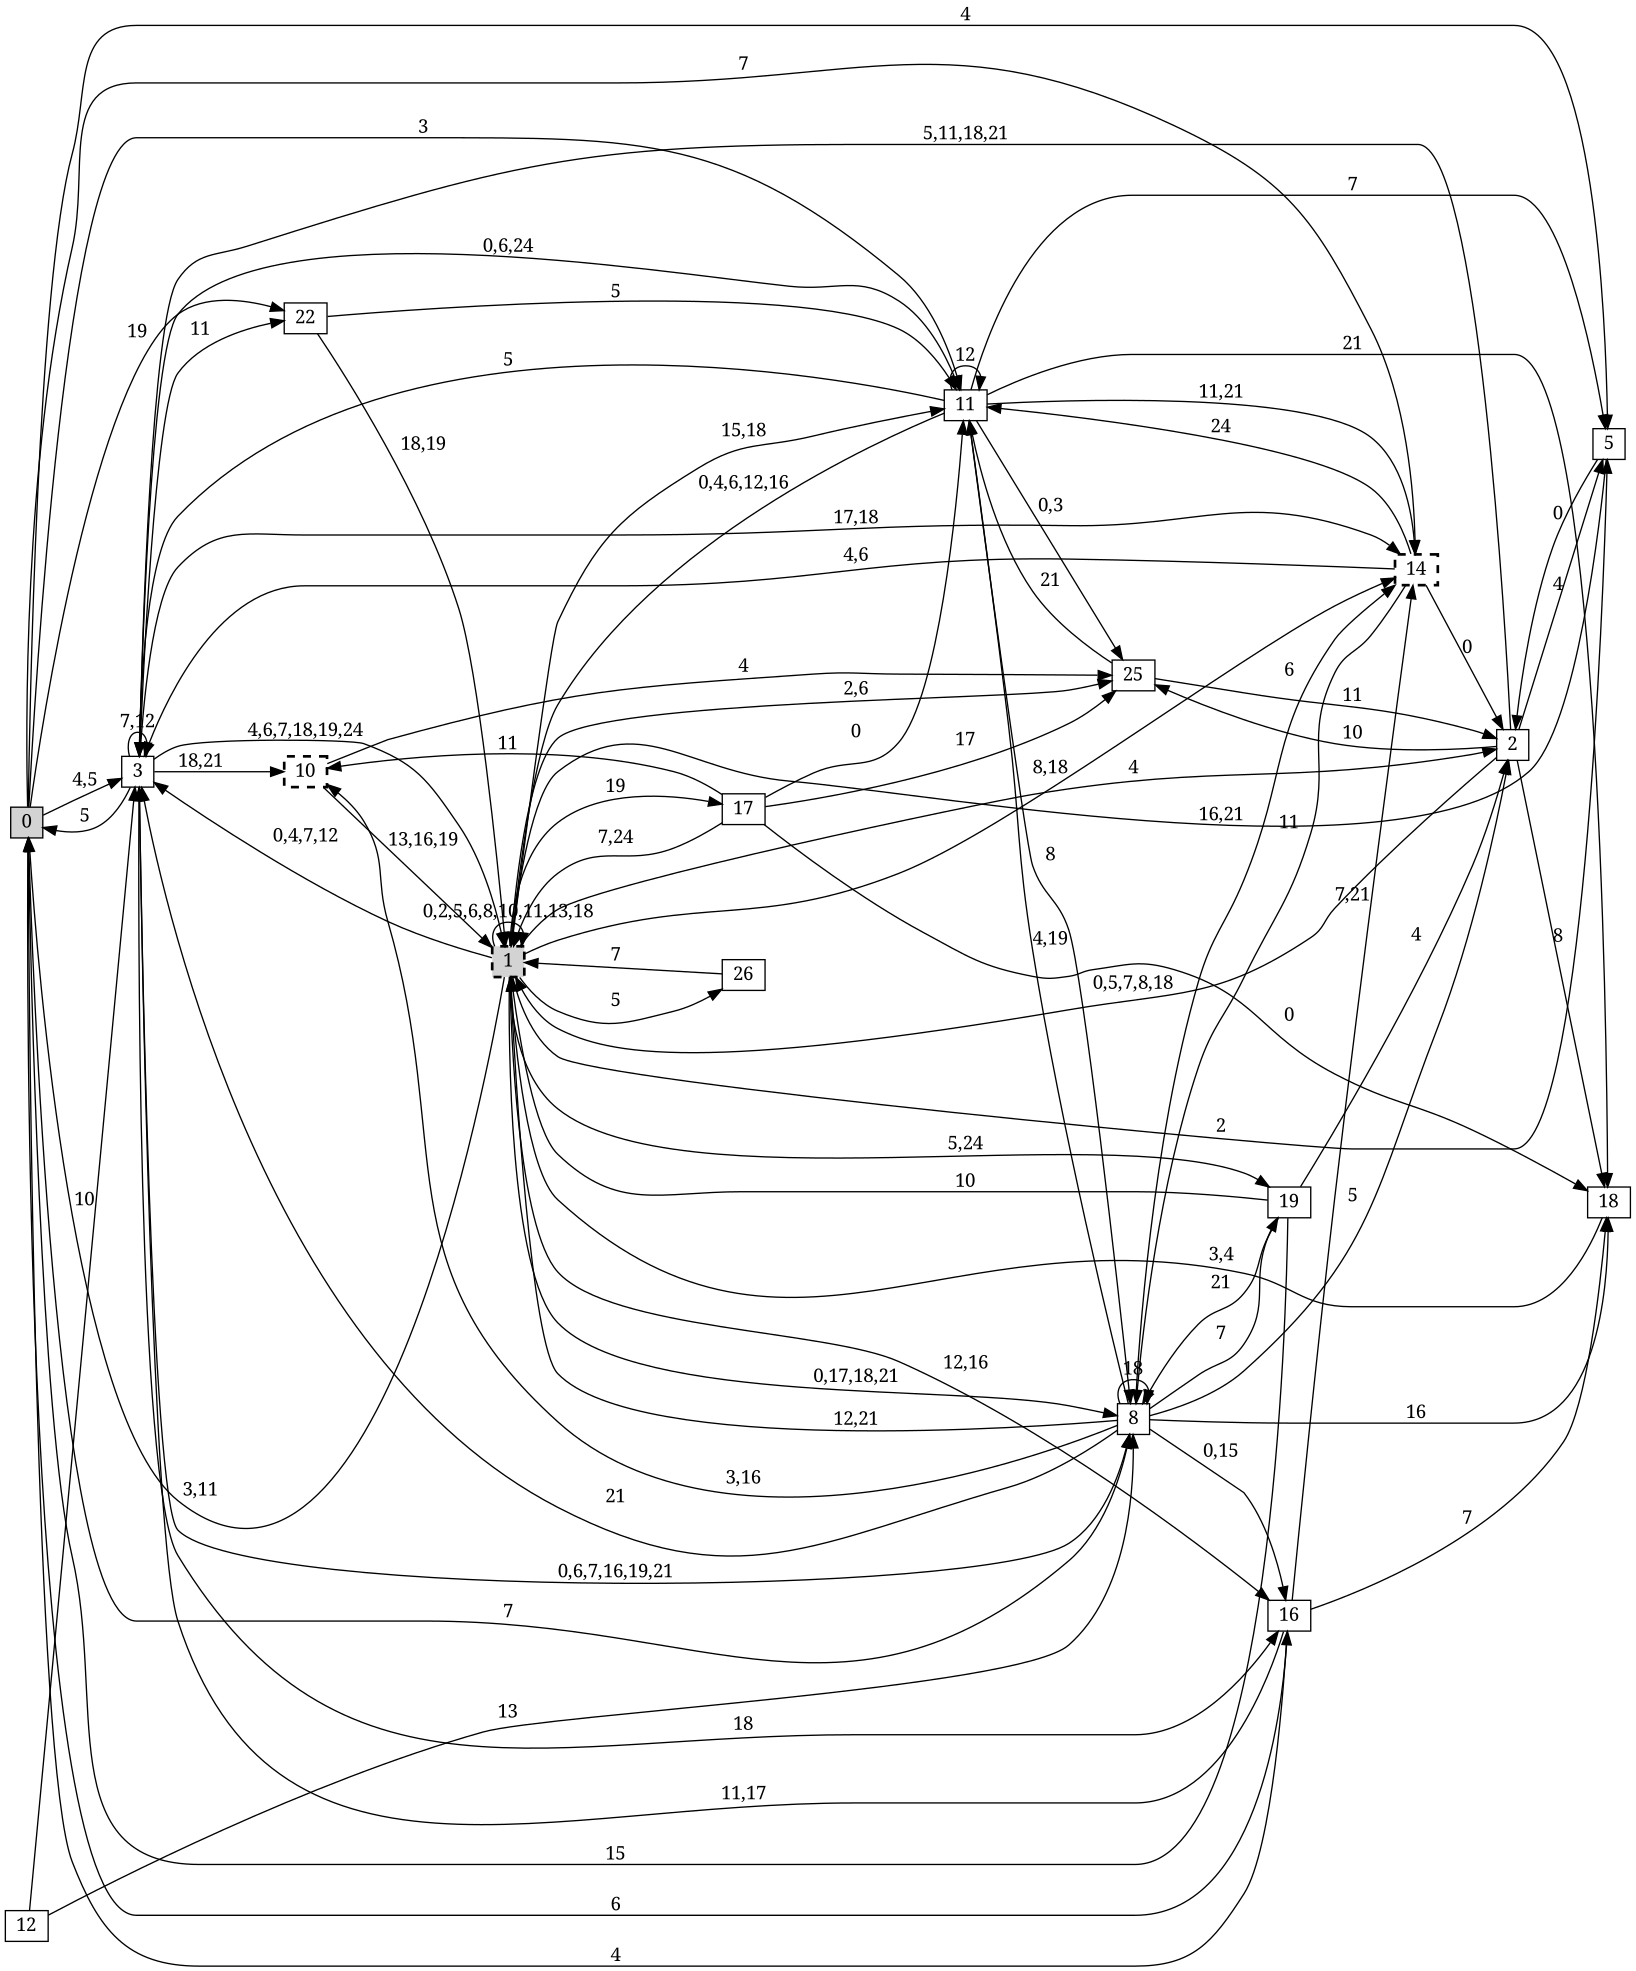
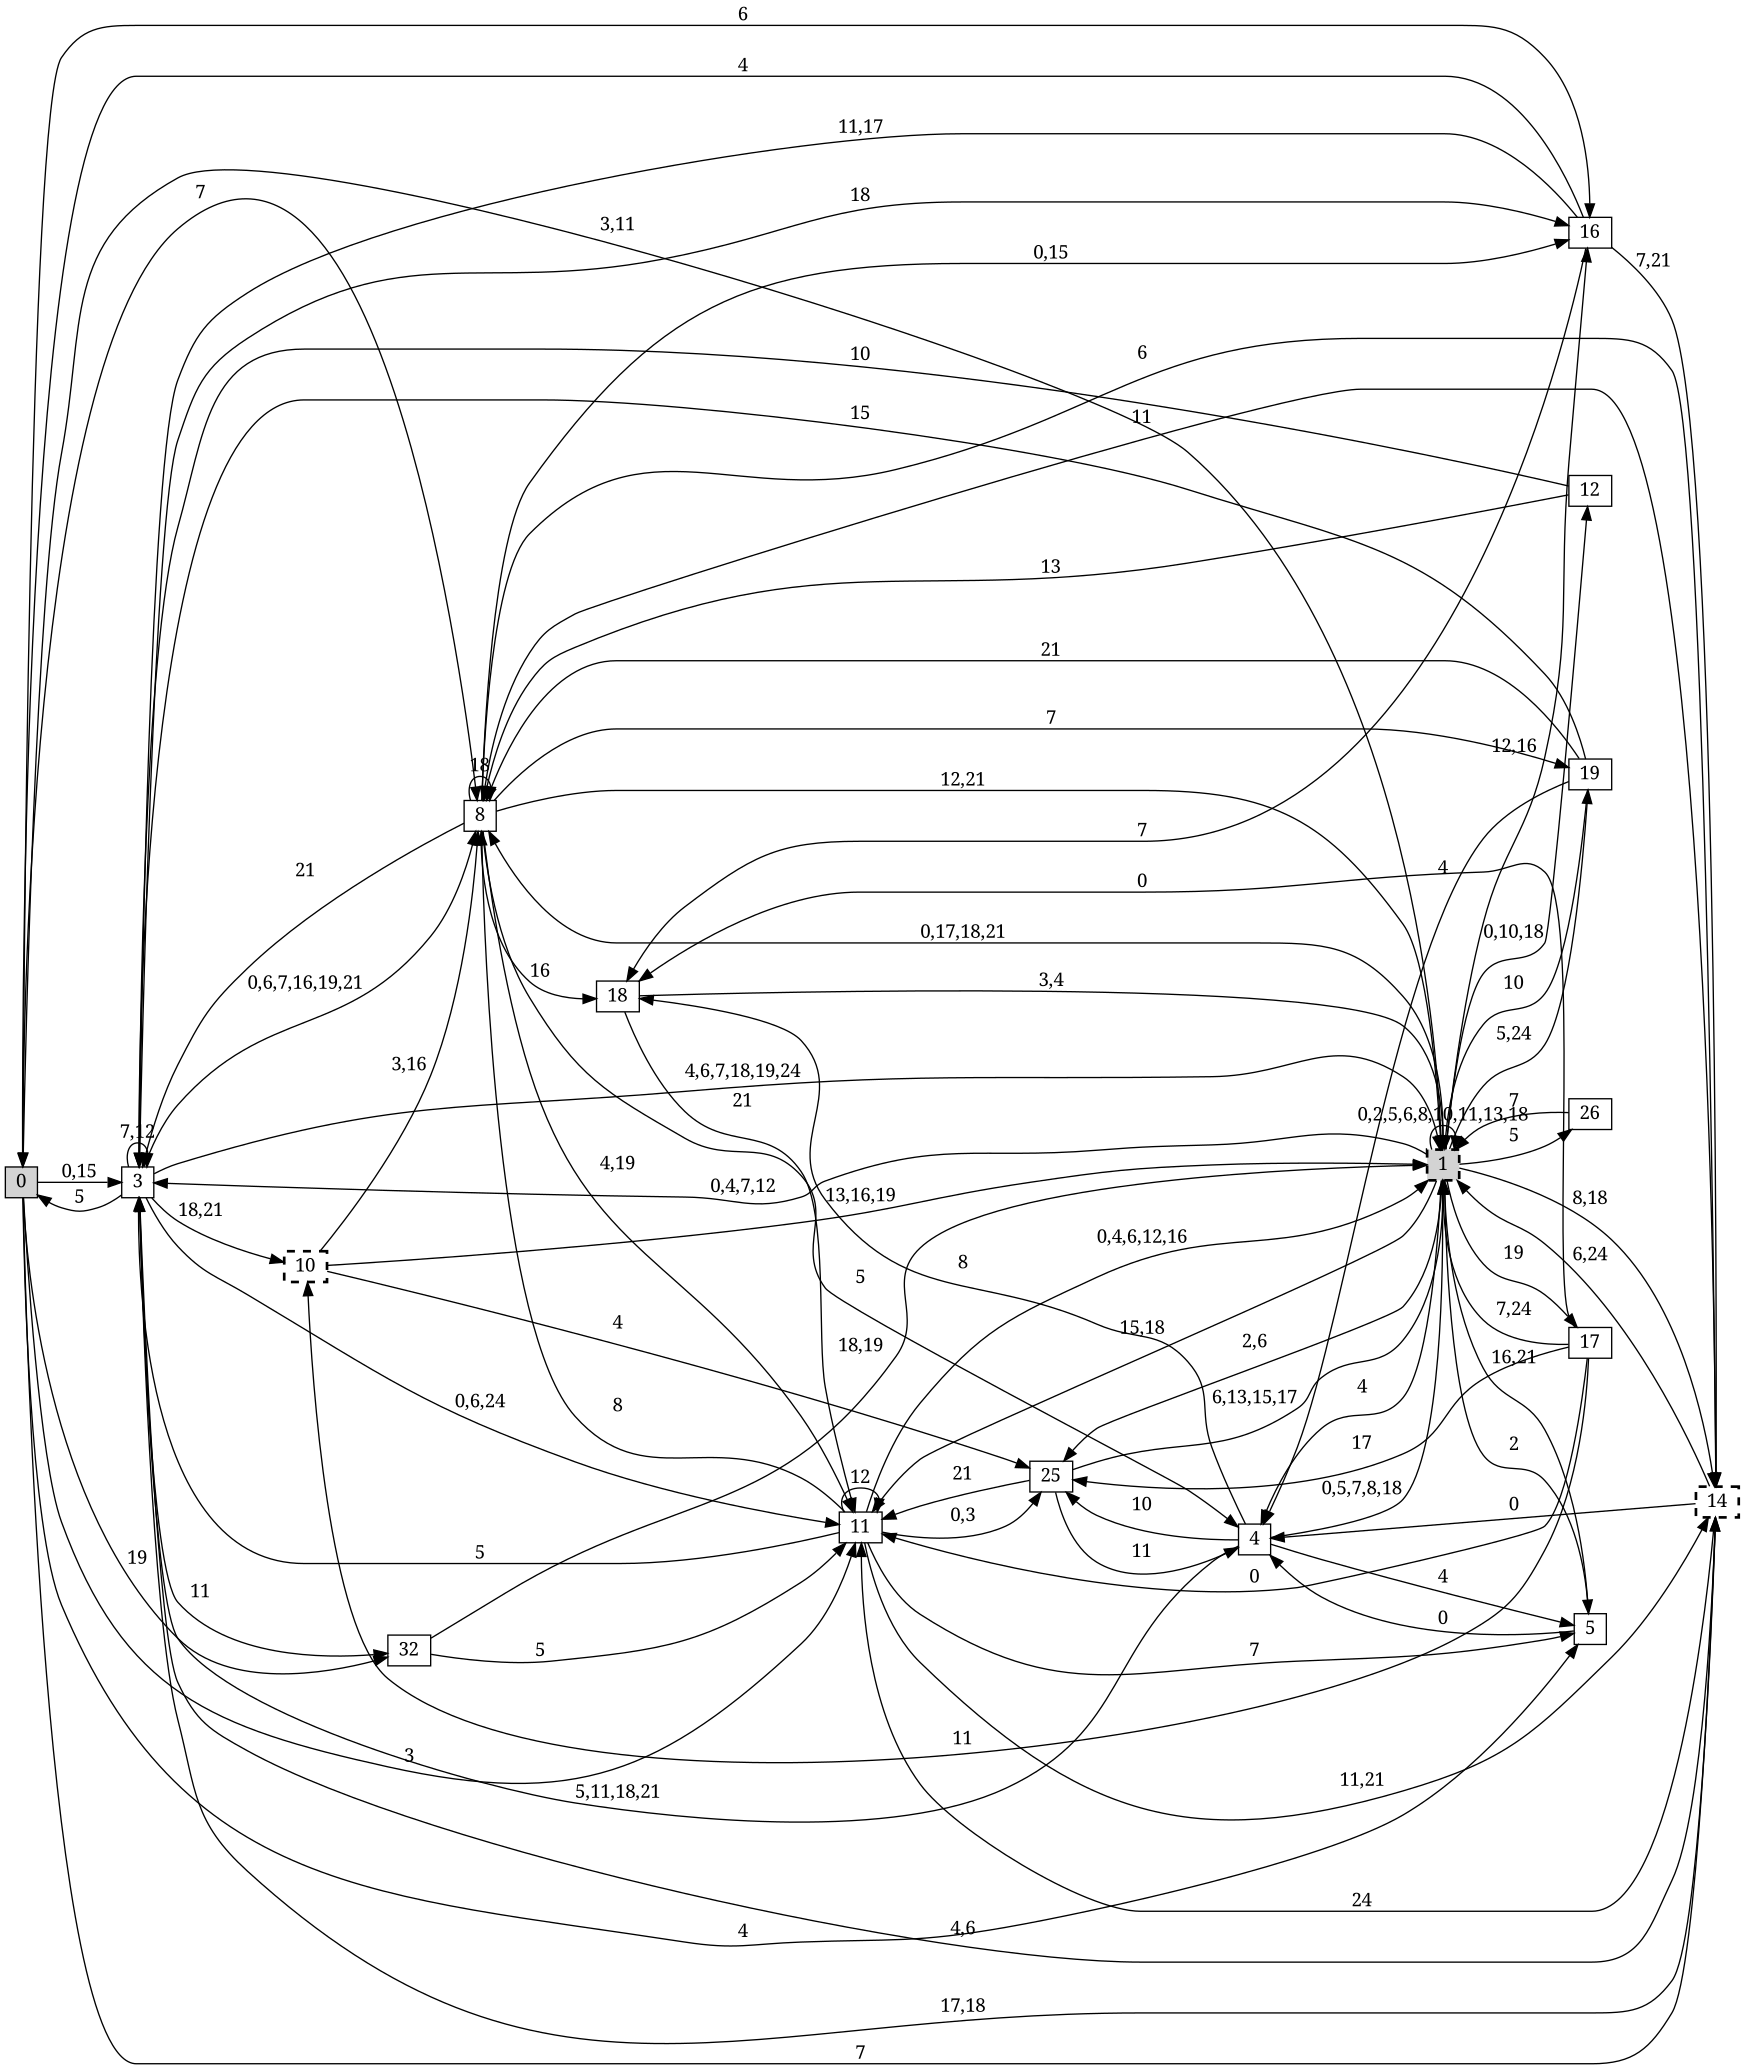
node "22": label "22" -> "32"
edge "11" -> "18": reversed
node "2": label "2" -> "4"
edge "0" -> "3": label "4,5" -> "0,15"
edge "1" -> "12": added, label "0,10,18"
edge "14" -> "1": added, label "6,24"
edge "8" -> "10": reversed
edge "25" -> "1": added, label "6,13,15,17"
edge "19" -> "0": now "19" -> "3"
